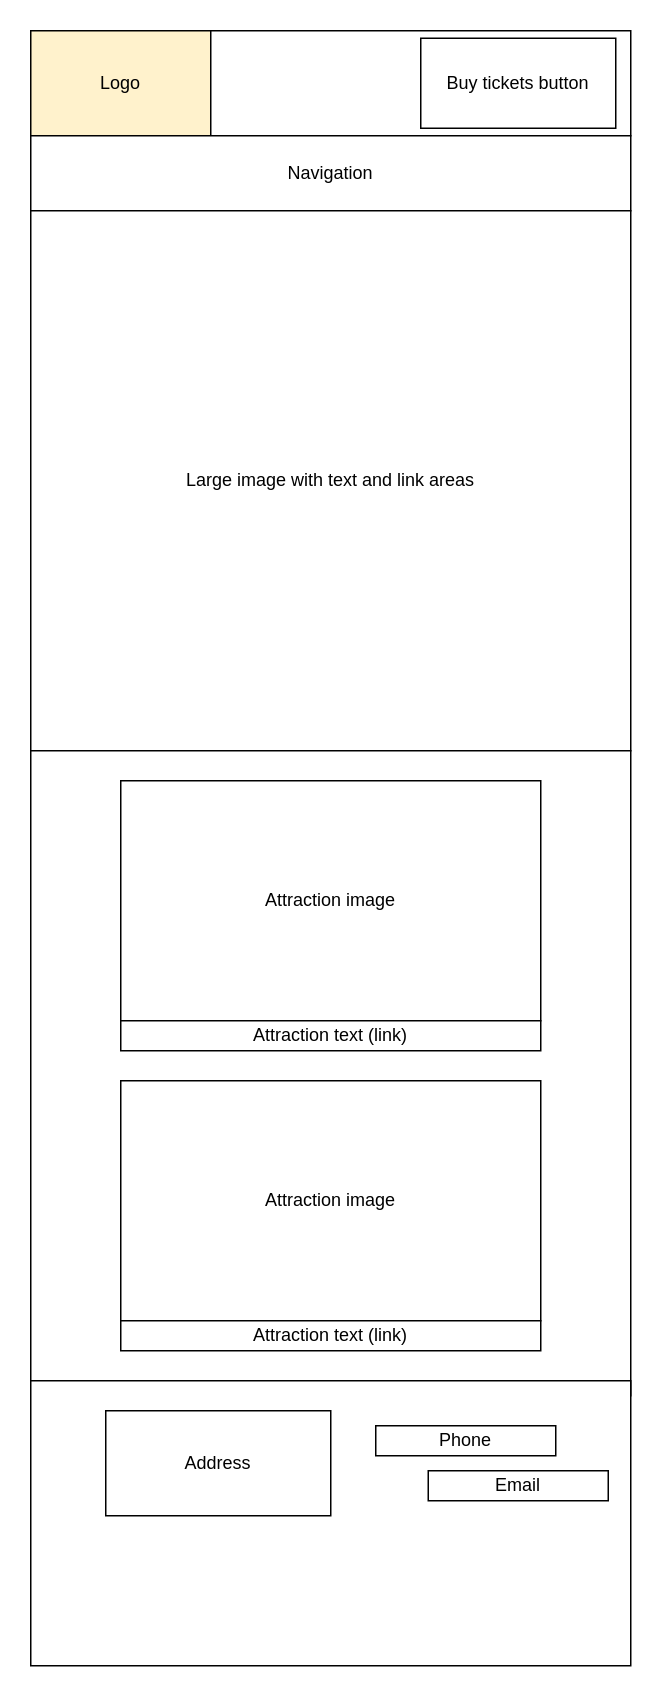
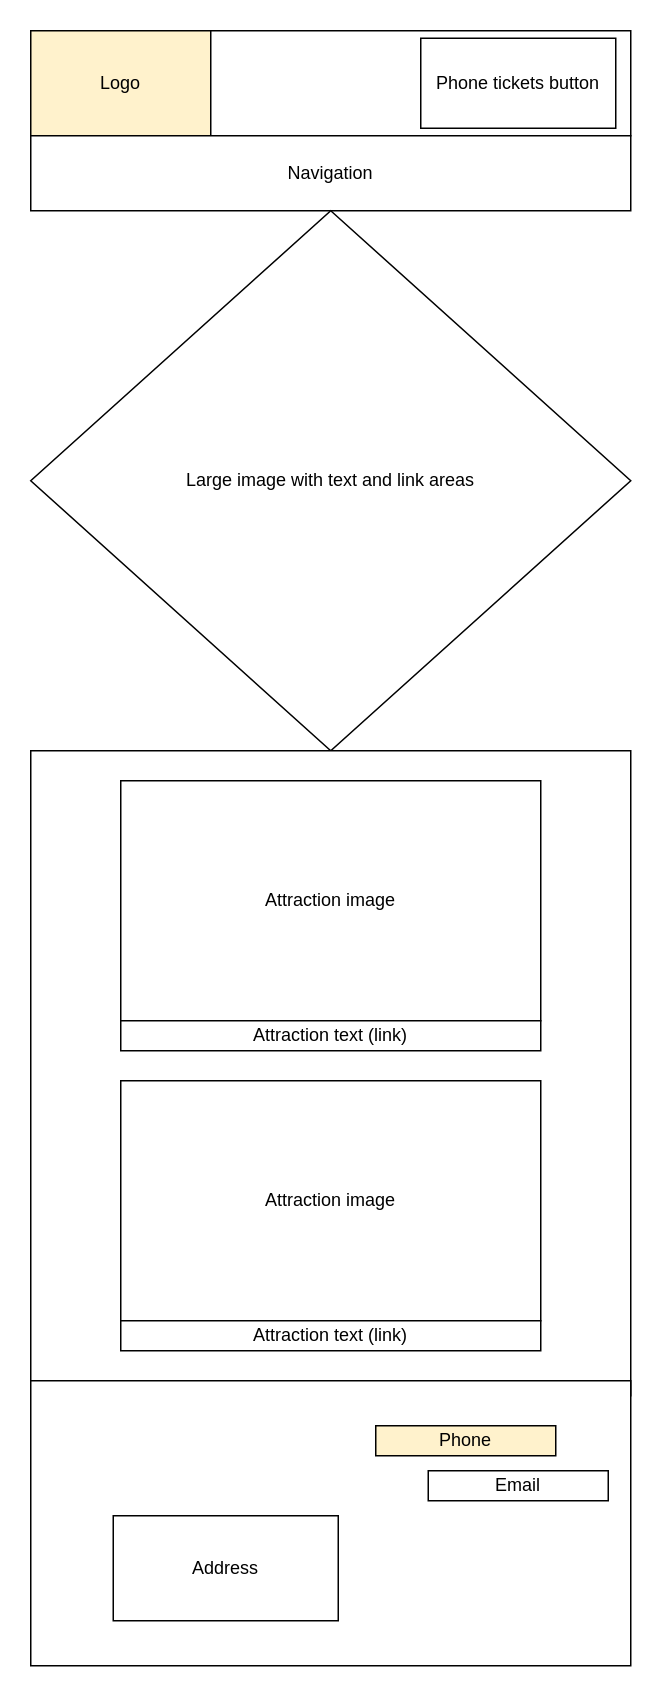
node "Buy tickets button": label "Buy tickets button" -> "Phone tickets button"
node "Large image with text and link areas": shape rectangle -> diamond
node "Phone": fillcolor #ffffff -> #fff2cc
node "Address": moved (218, 1463) -> (226, 1568)
